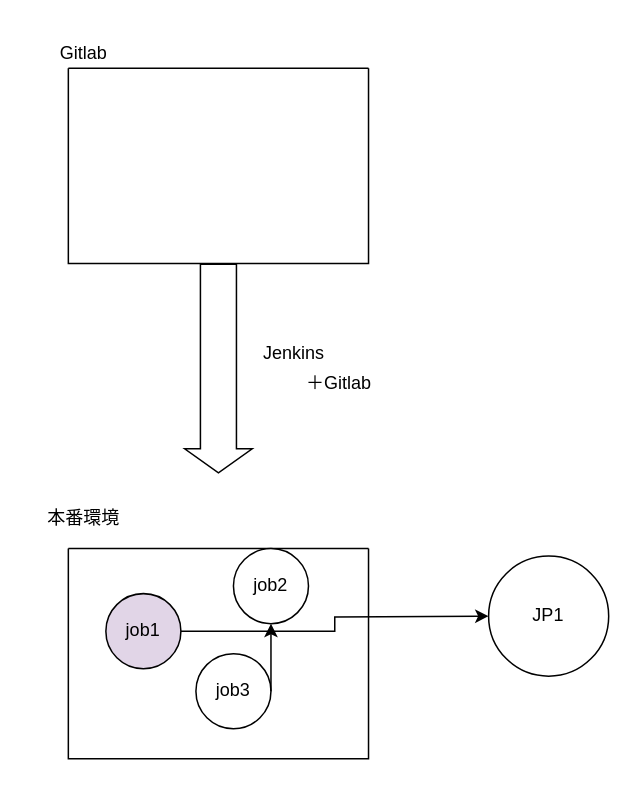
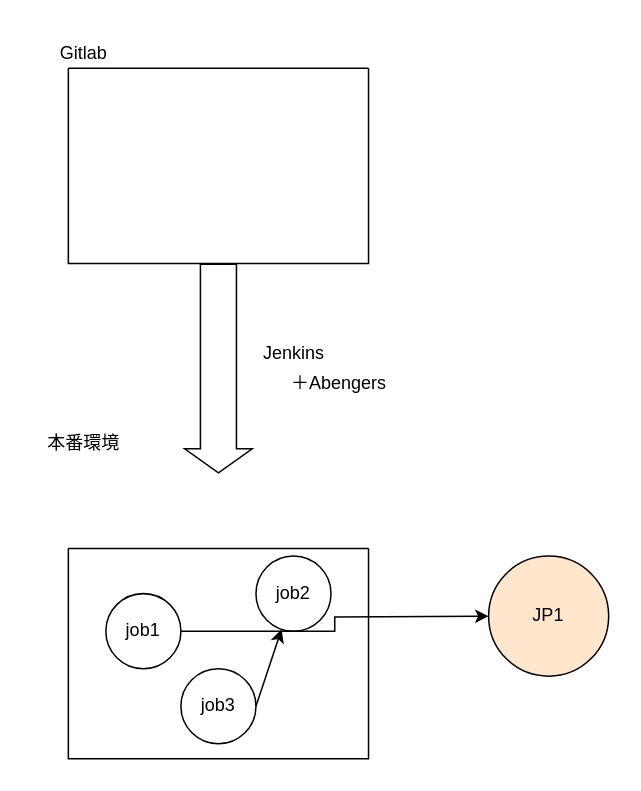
node "＋Gitlab": label "＋Gitlab" -> "＋Abengers"
node "本番環境": moved (83, 518) -> (83, 443)
node "job2": moved (271, 586) -> (293, 593)
node "JP1": fillcolor #ffffff -> #ffe6cc
node "job1": fillcolor #e1d5e7 -> #ffffff
node "job3": moved (233, 691) -> (218, 706)
